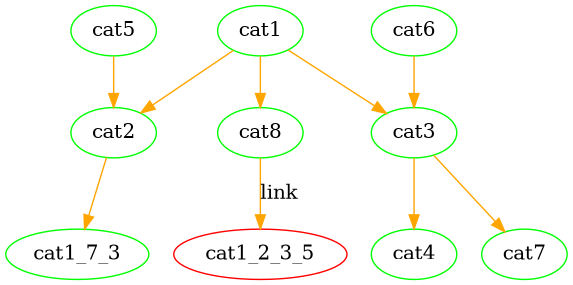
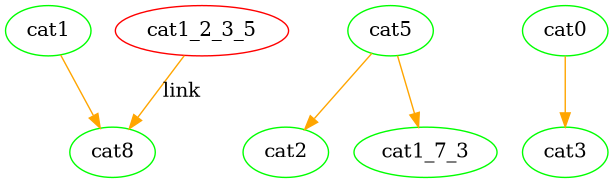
node "cat6": label "cat6" -> "cat0"
edge "cat1" -> "cat2": removed
edge "cat1" -> "cat3": removed
edge "cat2" -> "cat1_7_3": now "cat5" -> "cat1_7_3"
edge "cat8" -> "cat1_2_3_5": reversed
node "cat4": removed
node "cat7": removed
